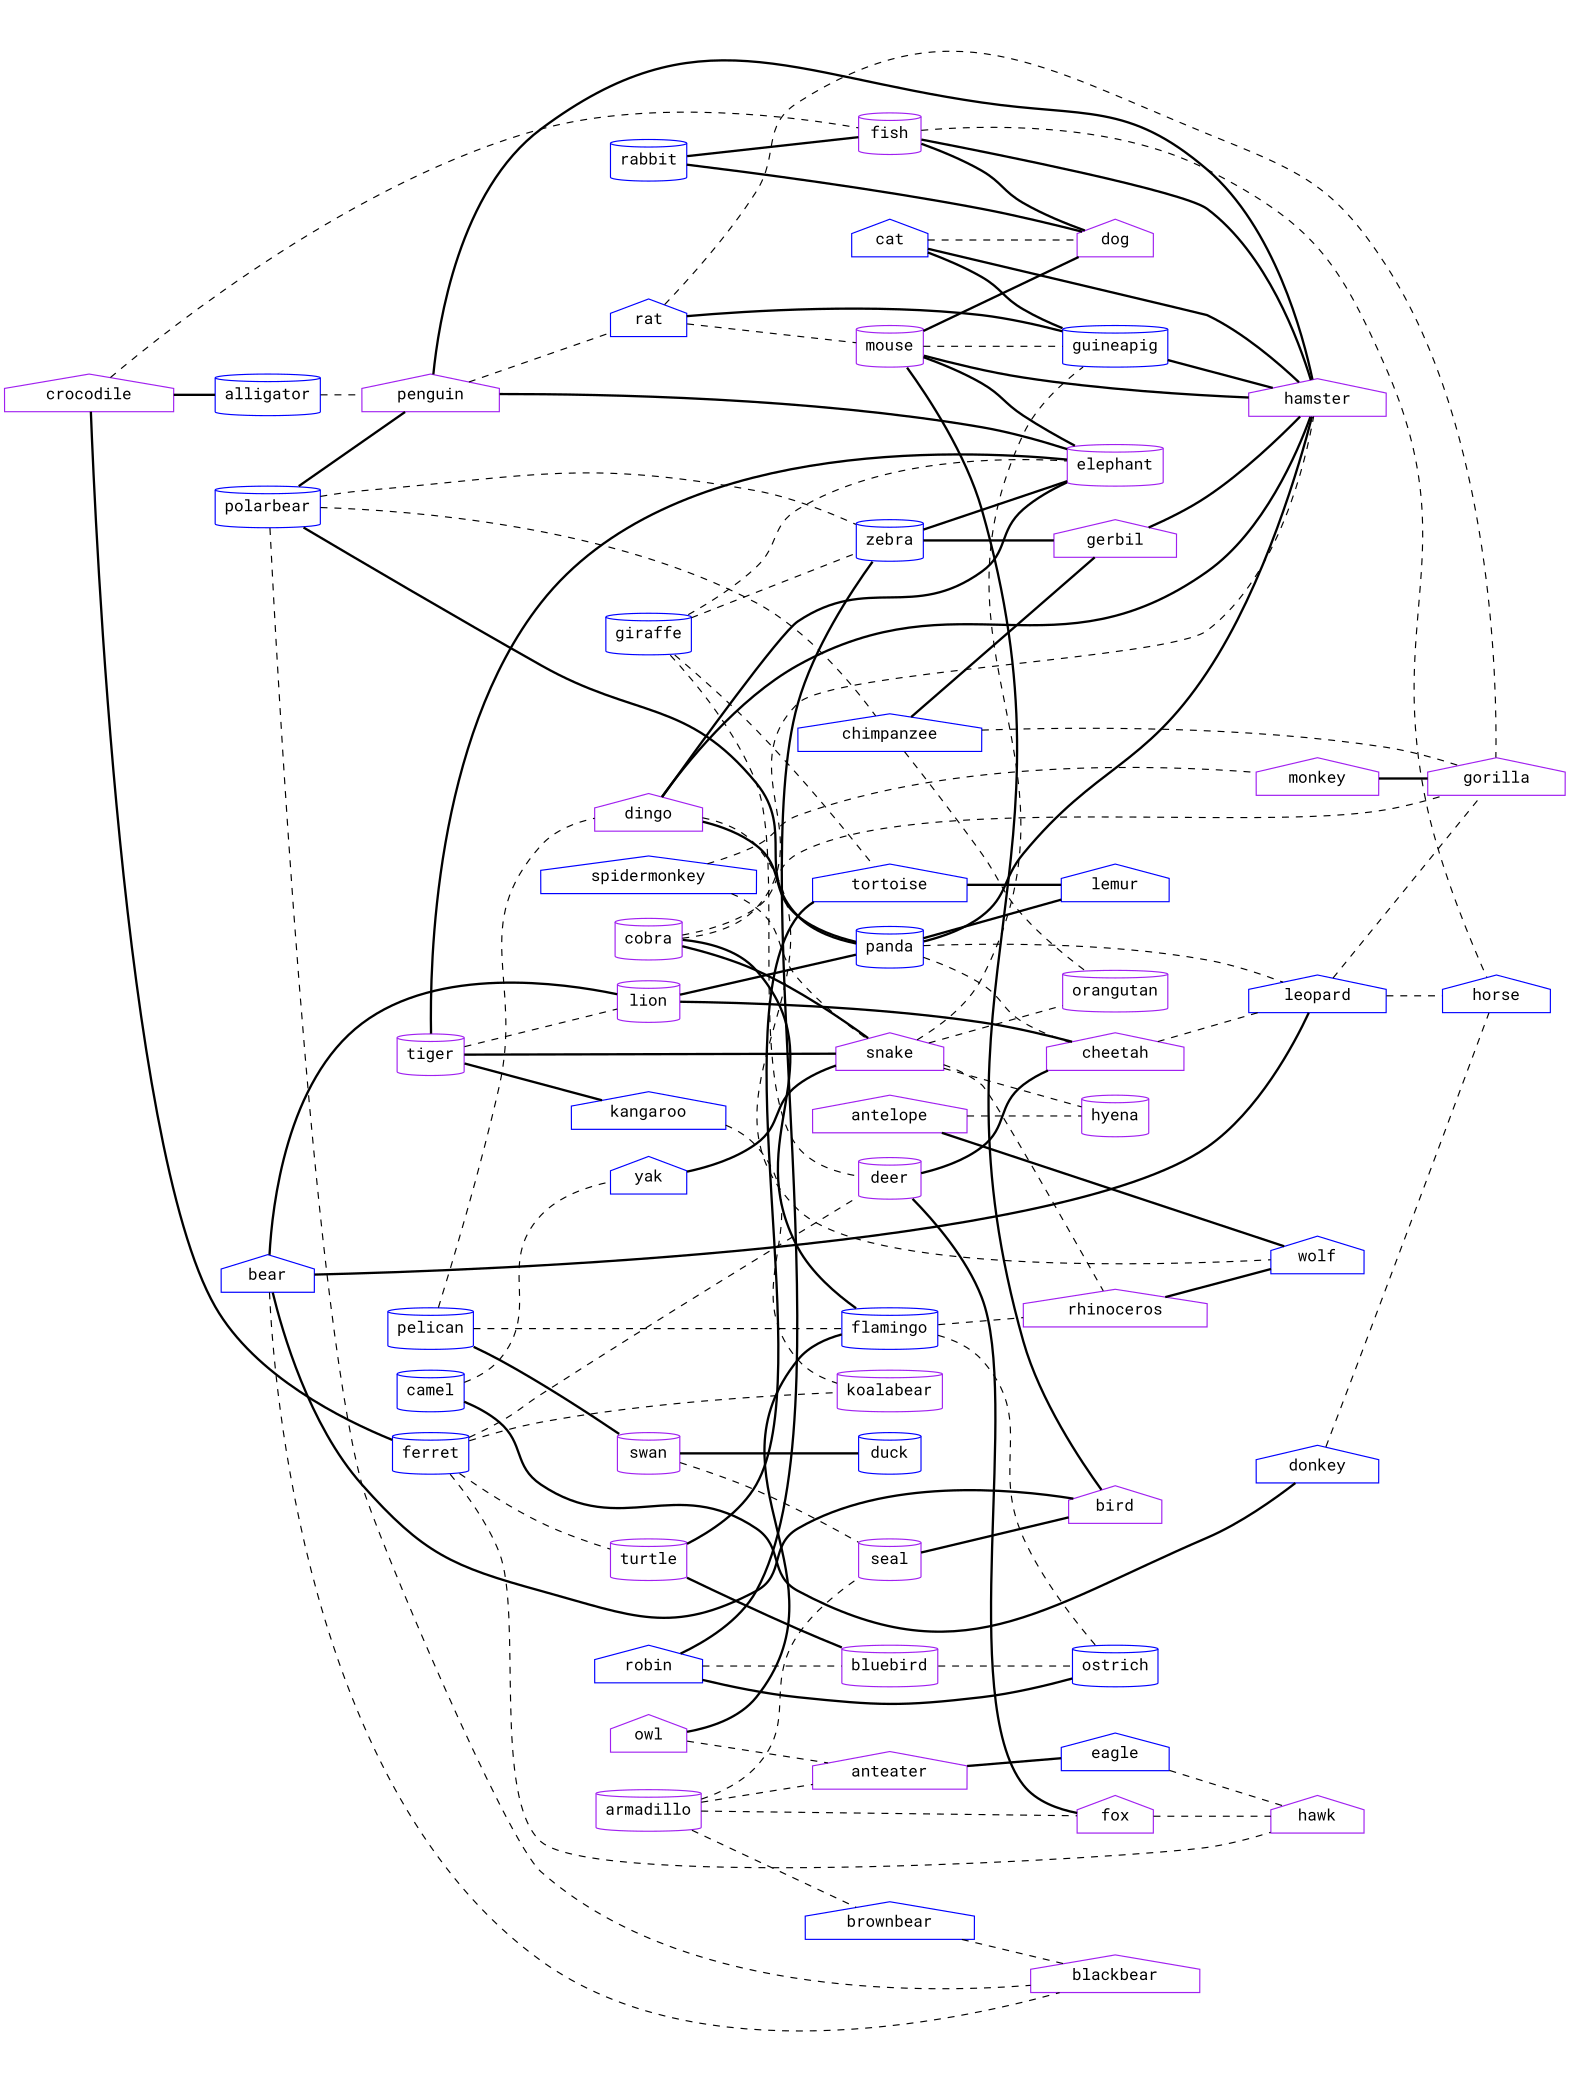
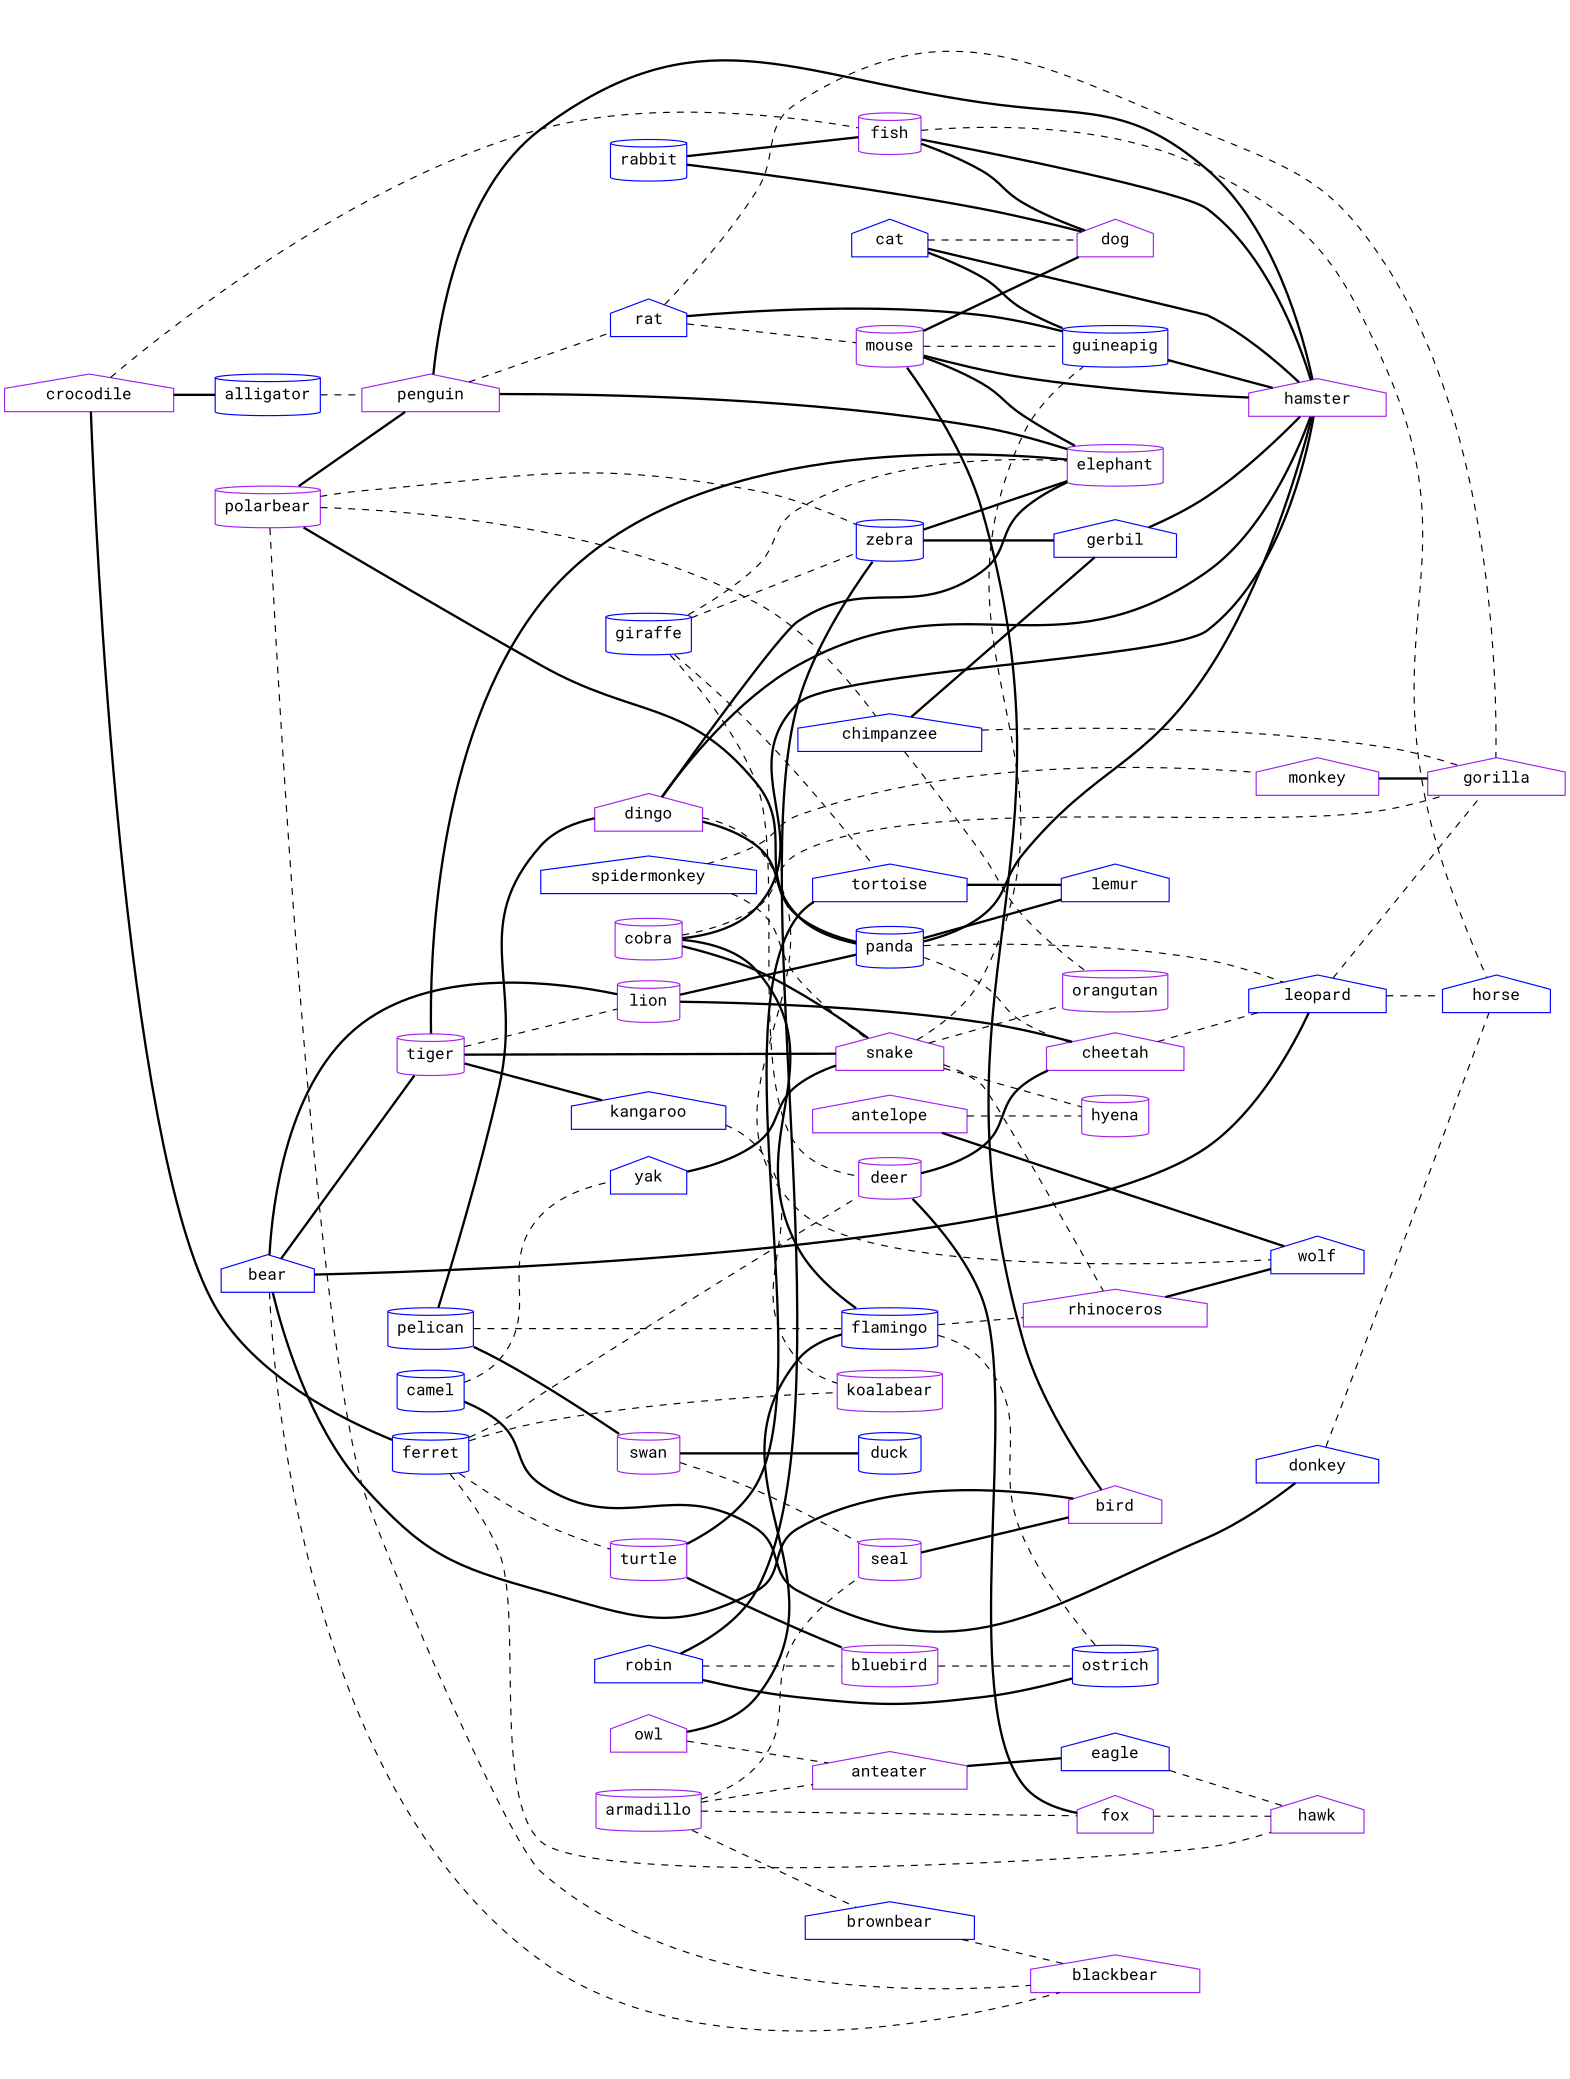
node "polarbear": color blue -> purple
node "gerbil": color purple -> blue
edge "hamster" -- "cobra": style dashed -> bold
edge "dingo" -- "pelican": style dashed -> bold
edge "tiger" -- "bear": added
